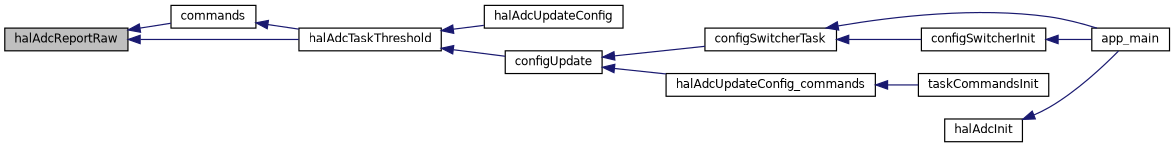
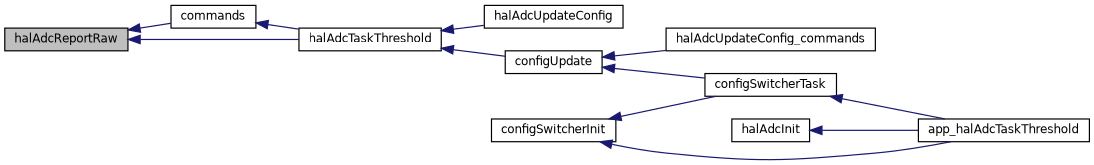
edge "configSwitcherInit" -> "configSwitcherTask": reversed
node "app_main": label "app_main" -> "app_halAdcTaskThreshold"
node "taskCommandsInit": removed
